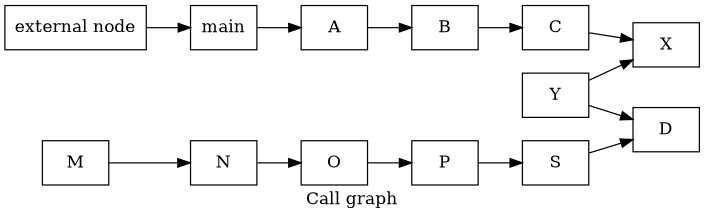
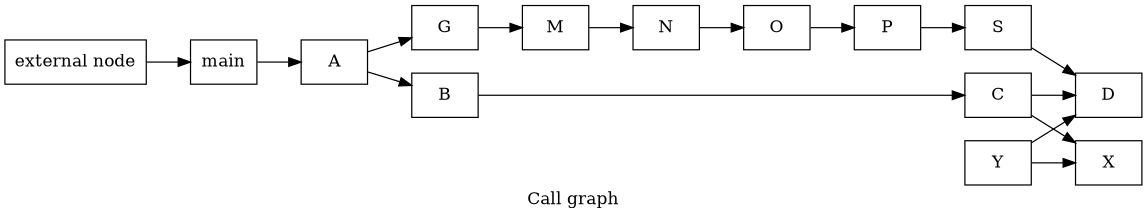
node "G": added
edge "C" -> "D": added
